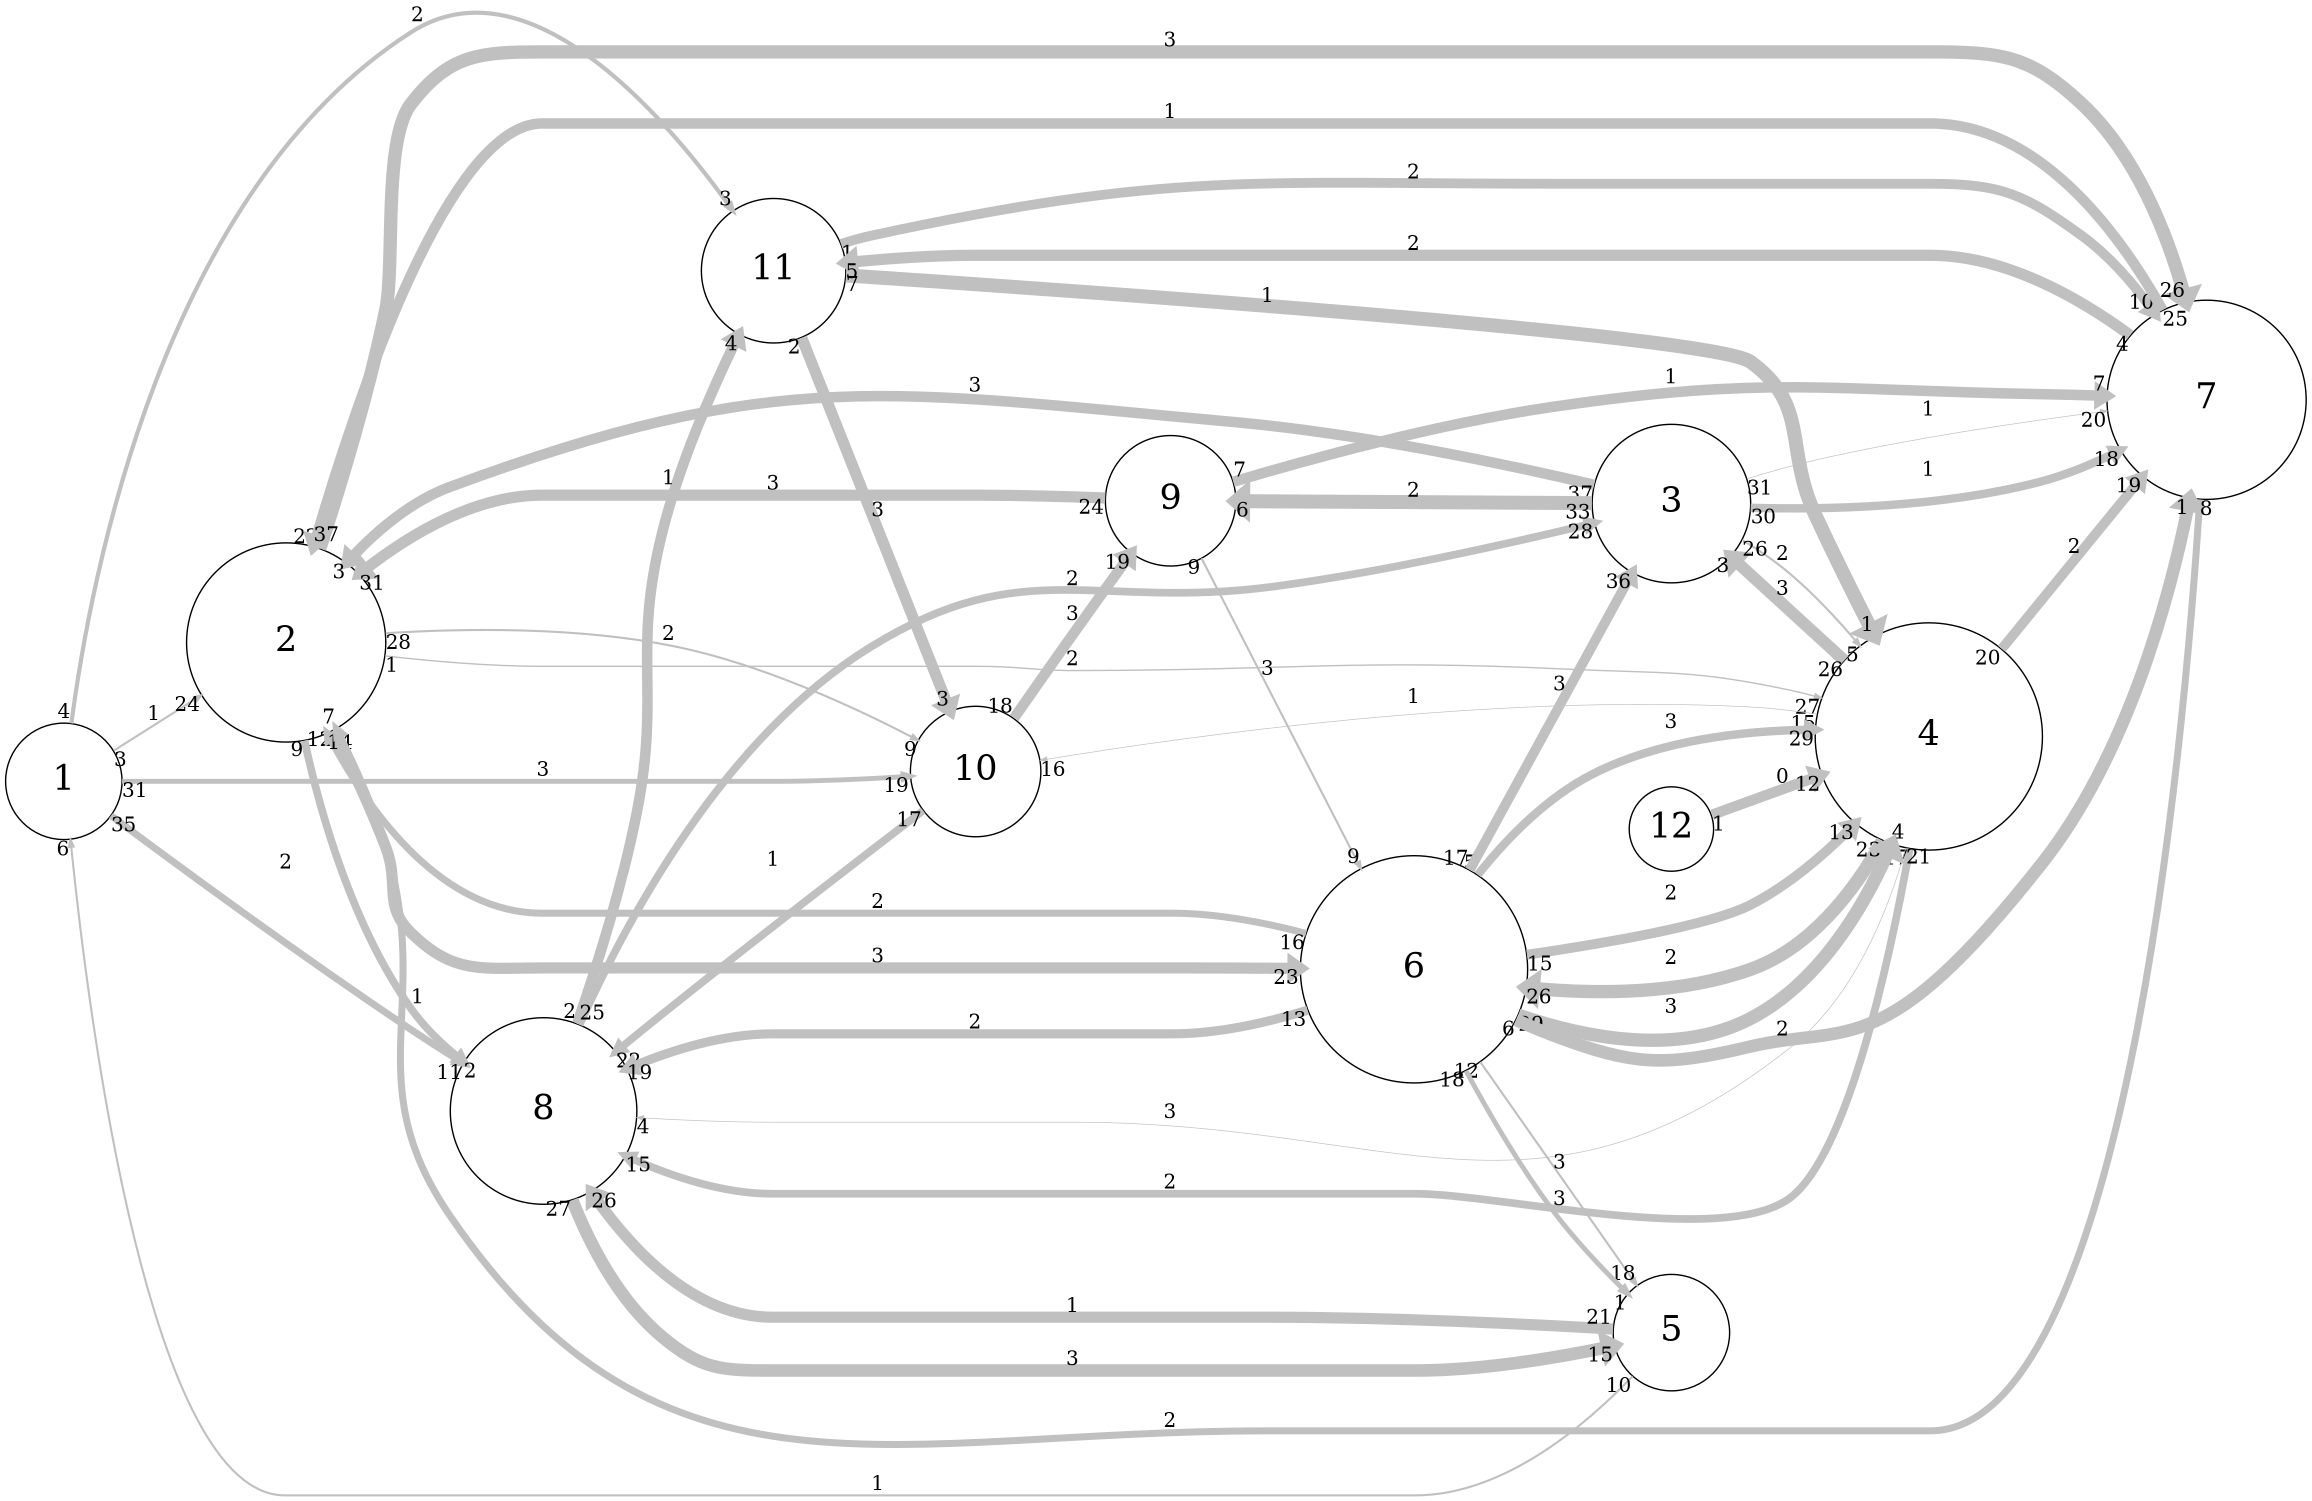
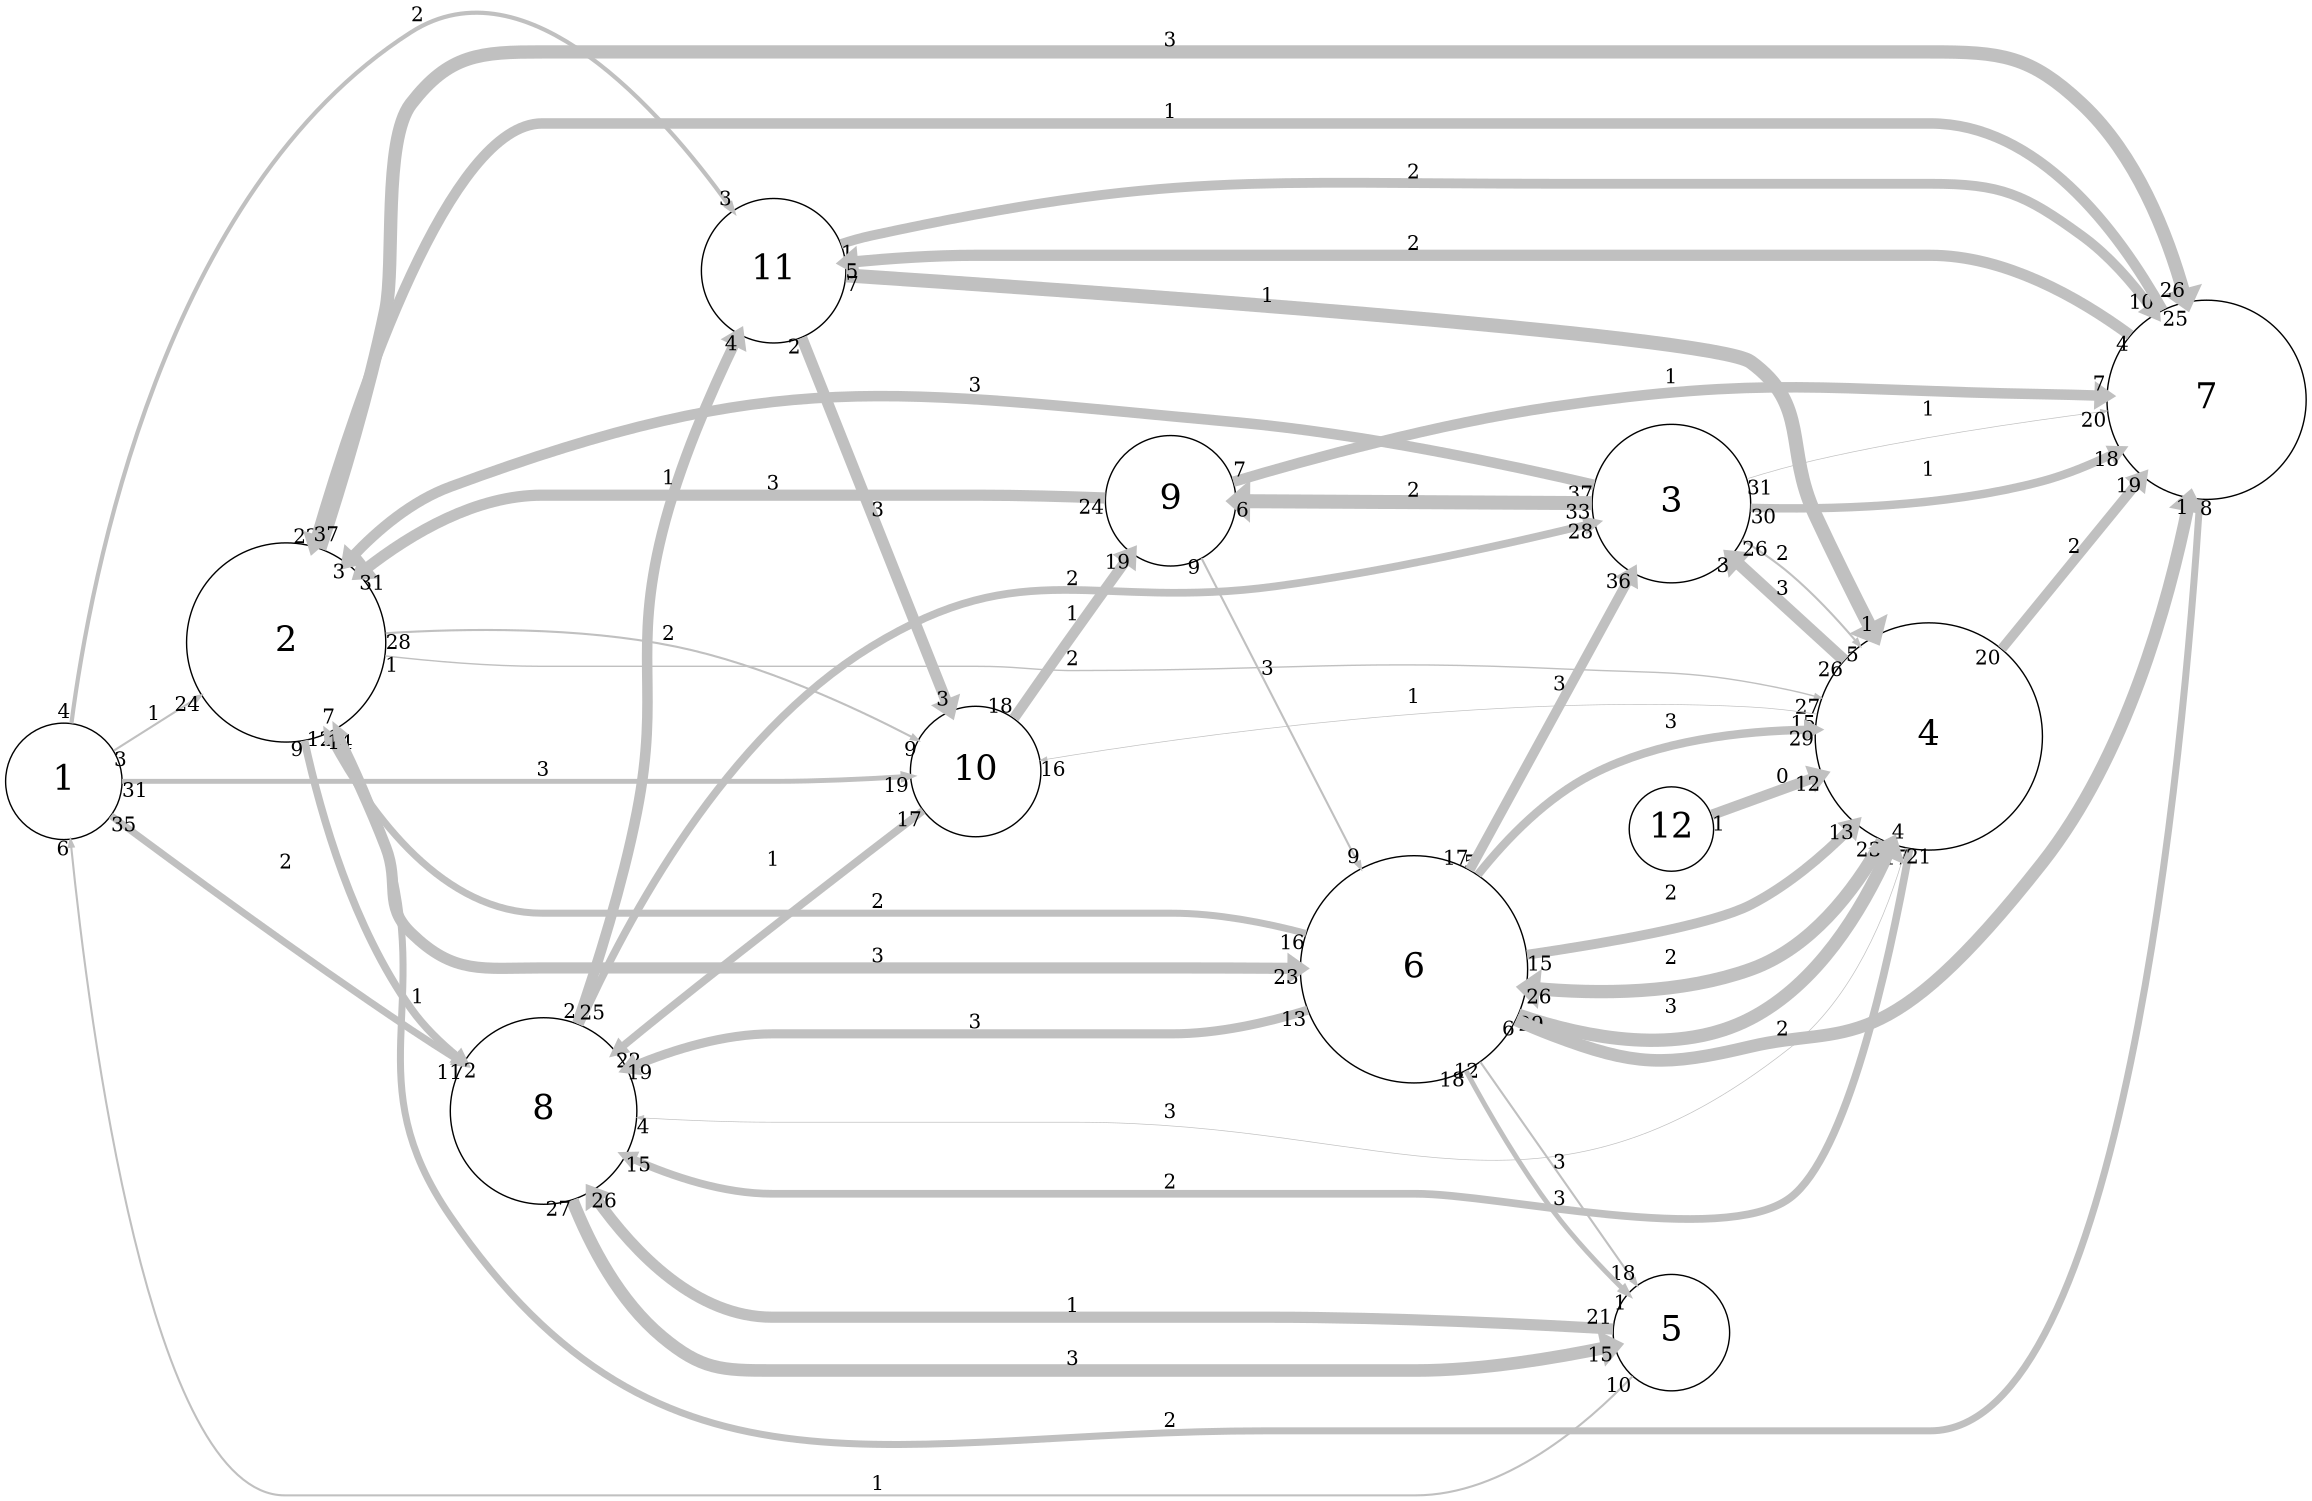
edge "10" -> "9": label "3" -> "1"
edge "6" -> "8": label "2" -> "3"
